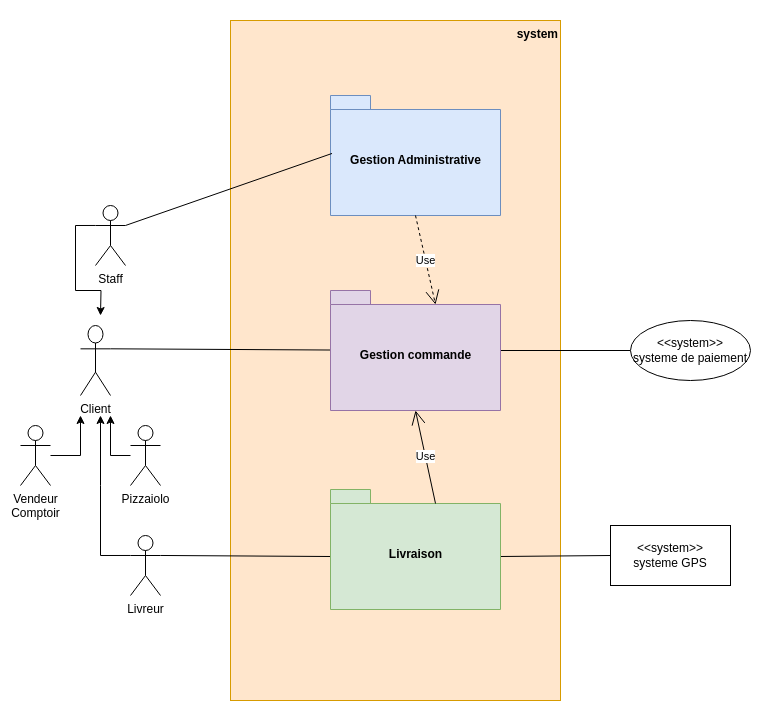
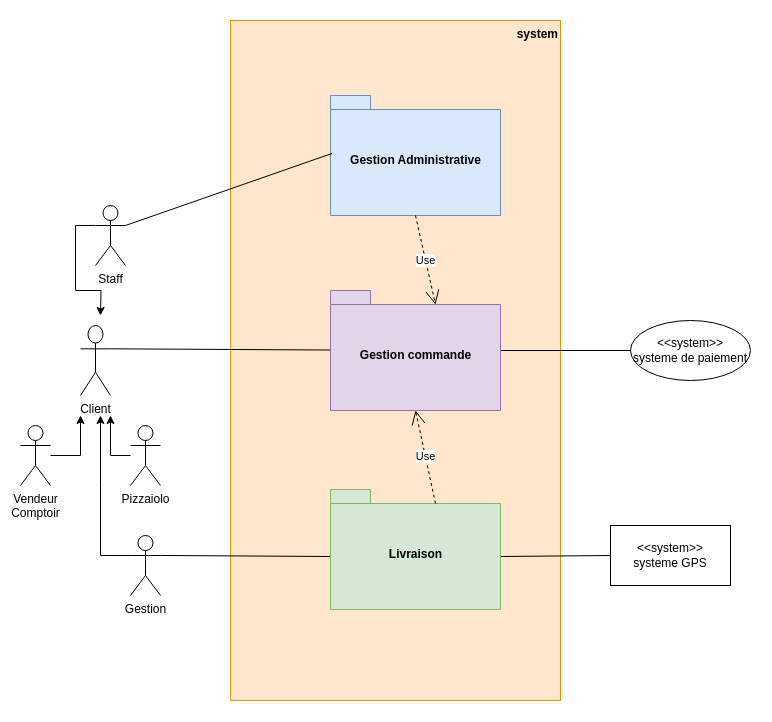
edge "Livraison" -> "Gestion commande": style solid -> dashed
node "Livreur": label "Livreur" -> "Gestion"
